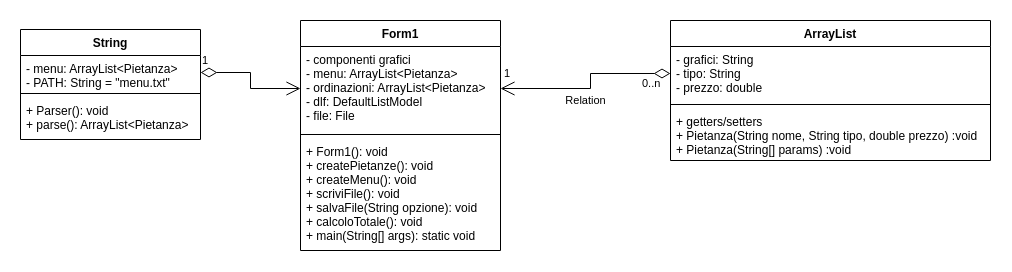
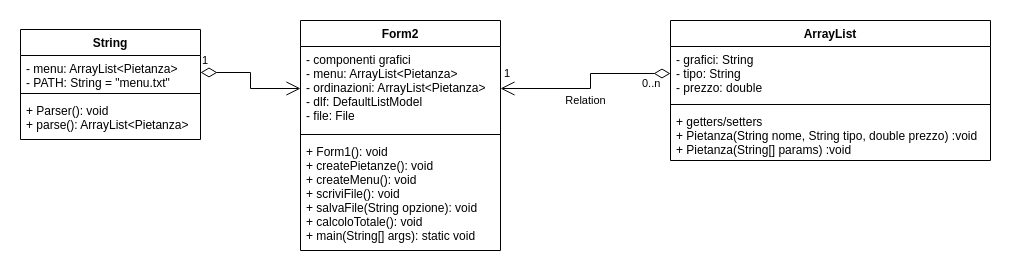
node "Form1": label "Form1" -> "Form2"
